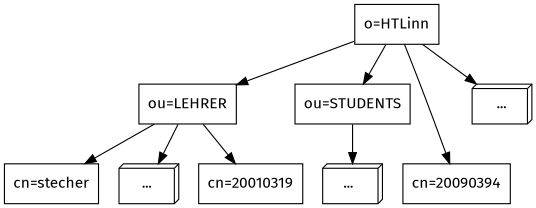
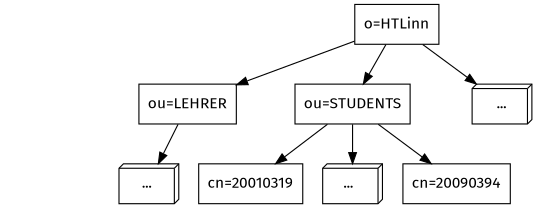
edge "o=HTLinn" -> "cn=20090394": now "ou=STUDENTS" -> "cn=20090394"
edge "ou=LEHRER" -> "cn=20010319": now "ou=STUDENTS" -> "cn=20010319"
node "cn=stecher": removed
